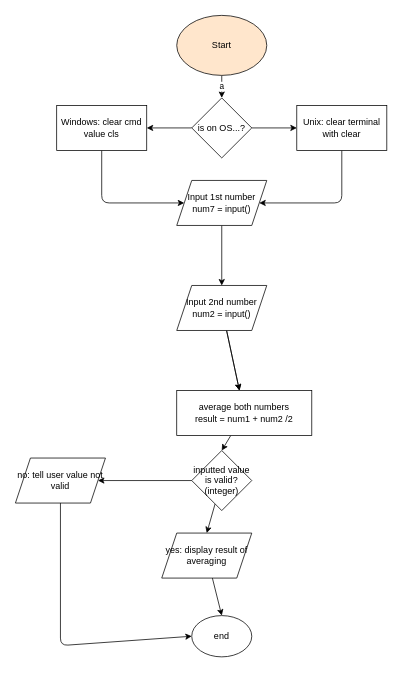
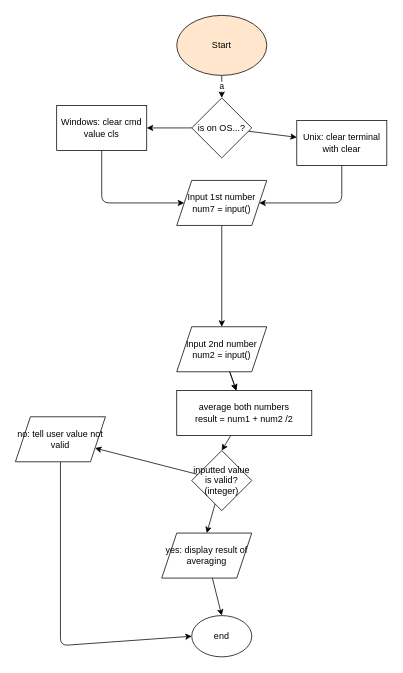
node "Unix: clear terminal with clear": moved (342, 128) -> (342, 143)
node "Input 2nd number num2 = input()": moved (222, 308) -> (222, 349)
node "no: tell user value not valid": moved (60, 480) -> (60, 439)
